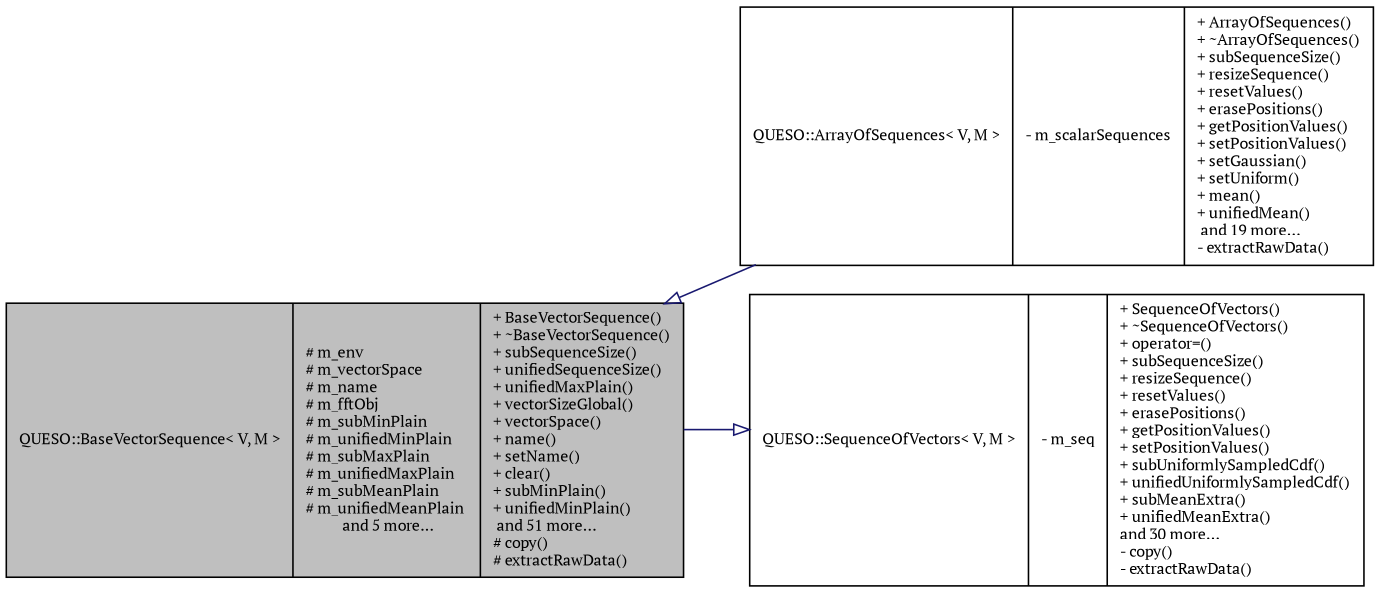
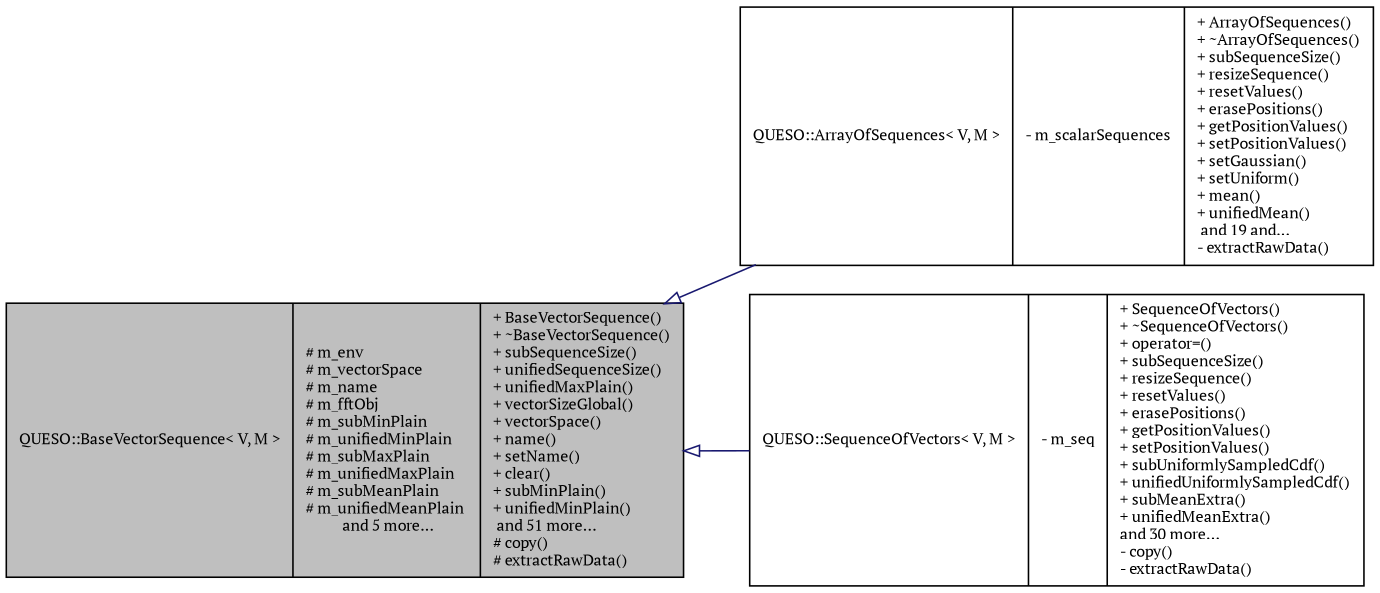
node "QUESO::ArrayOfSequences< V, M >": text "and 19 more..." -> "and 19 and..."
edge "QUESO::BaseVectorSequence< V, M >" -> "QUESO::SequenceOfVectors< V, M >": reversed
